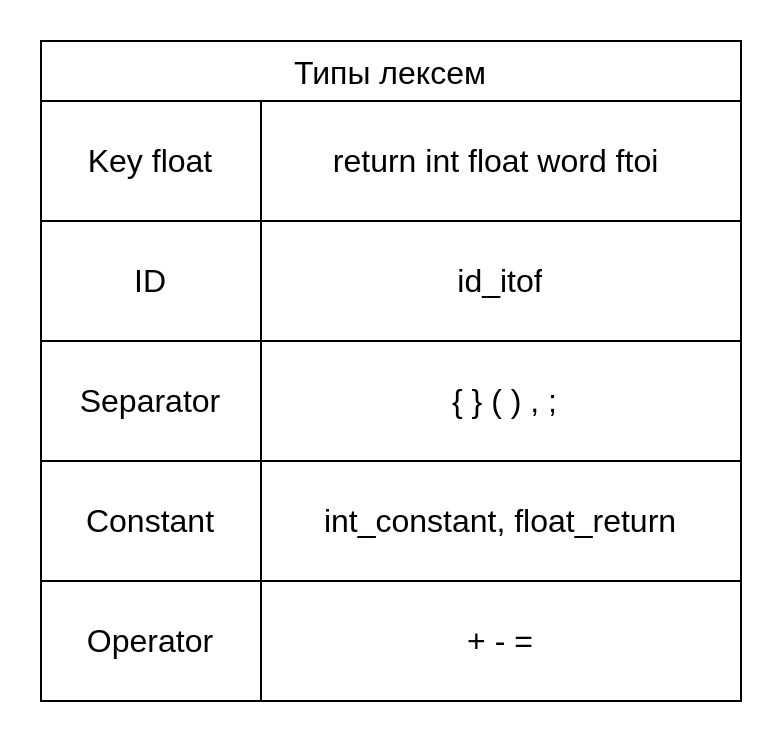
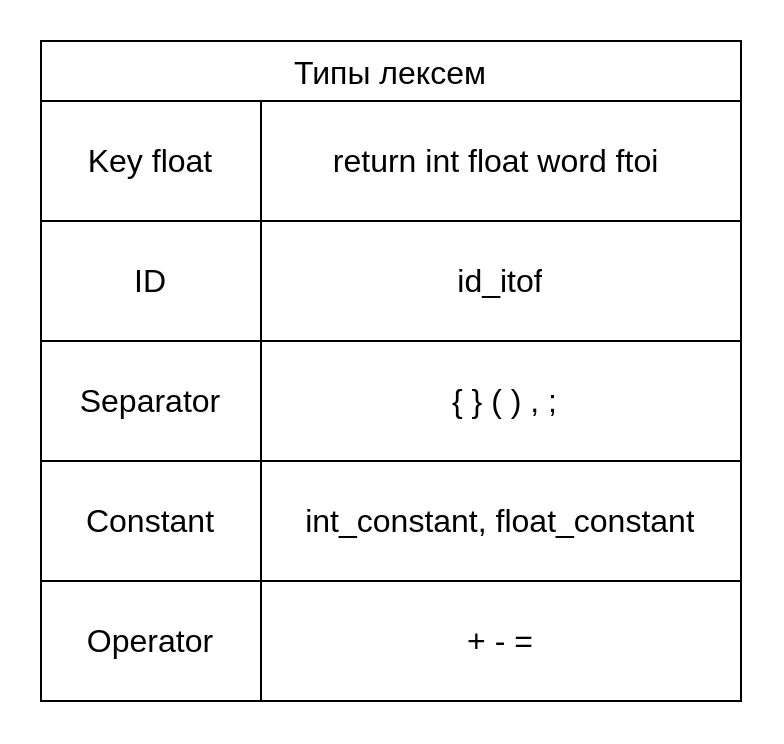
node "int_constant, float_return": label "int_constant, float_return" -> "int_constant, float_constant"
